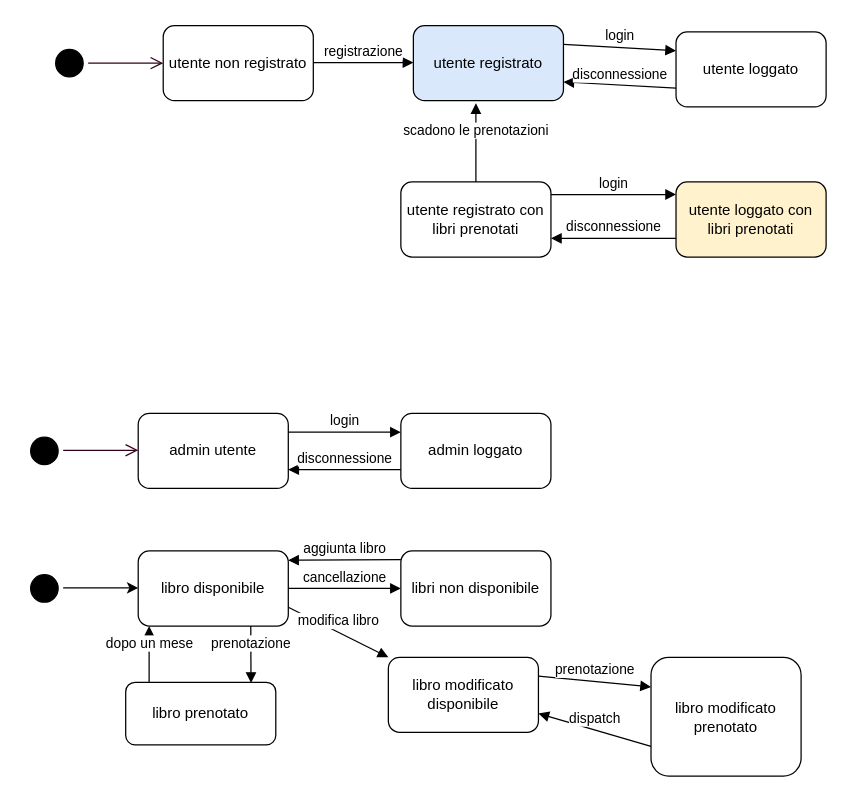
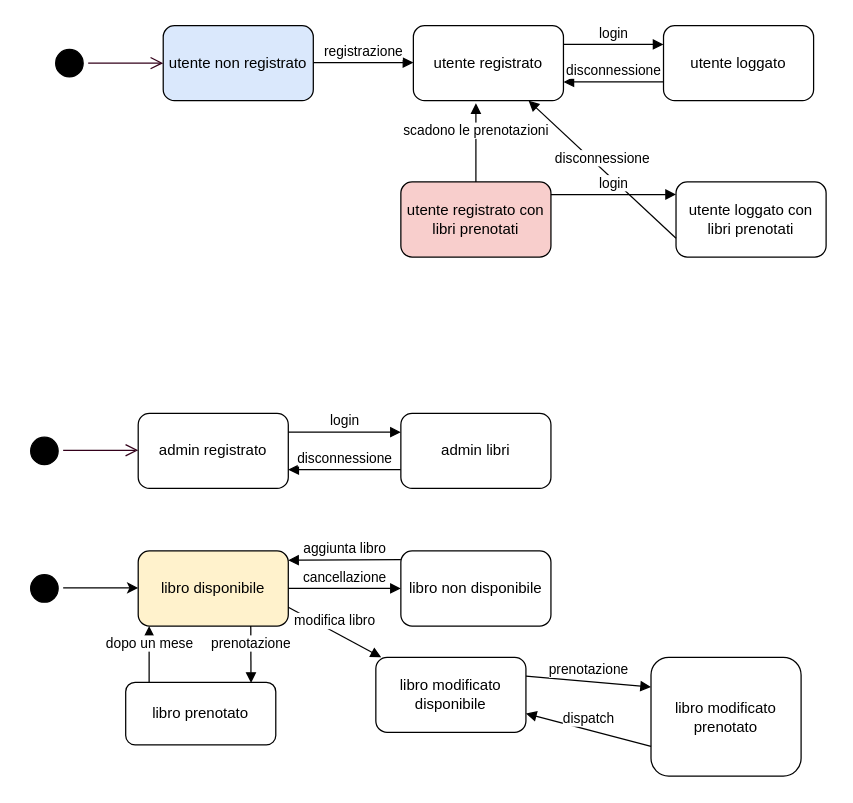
node "utente non registrato": fillcolor #ffffff -> #dae8fc
node "utente registrato": fillcolor #dae8fc -> #ffffff
node "utente loggato": moved (751, 69) -> (738, 63)
node "utente registrato con libri prenotati": fillcolor #ffffff -> #f8cecc
node "utente loggato con libri prenotati": fillcolor #fff2cc -> #ffffff
edge "utente loggato con libri prenotati" -> "utente registrato con libri prenotati": now "utente loggato con libri prenotati" -> "utente registrato"
node "admin utente": label "admin utente" -> "admin registrato"
node "admin loggato": label "admin loggato" -> "admin libri"
node "libro disponibile": fillcolor #ffffff -> #fff2cc
node "libri non disponibile": label "libri non disponibile" -> "libro non disponibile"
node "libro modificato disponibile": moved (463, 694) -> (451, 694)
